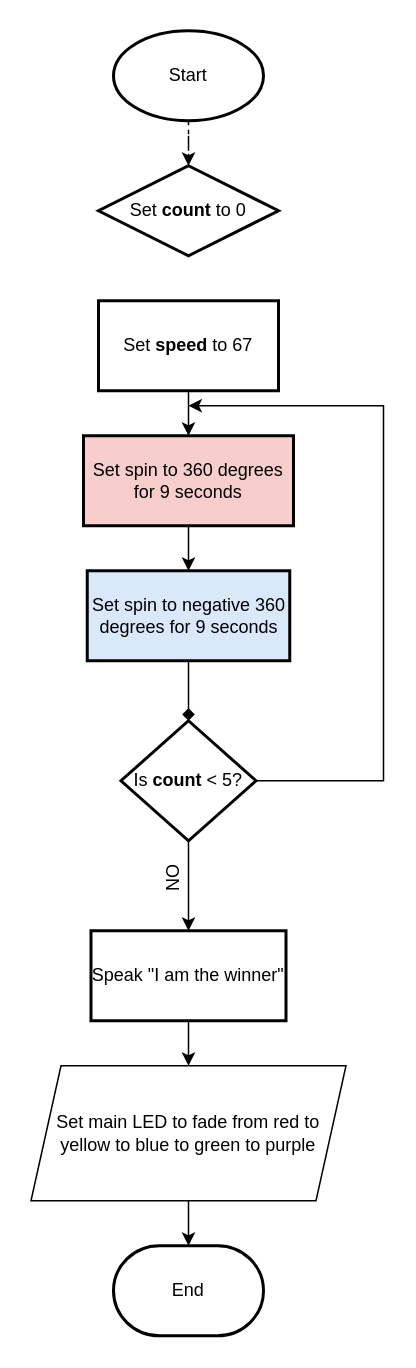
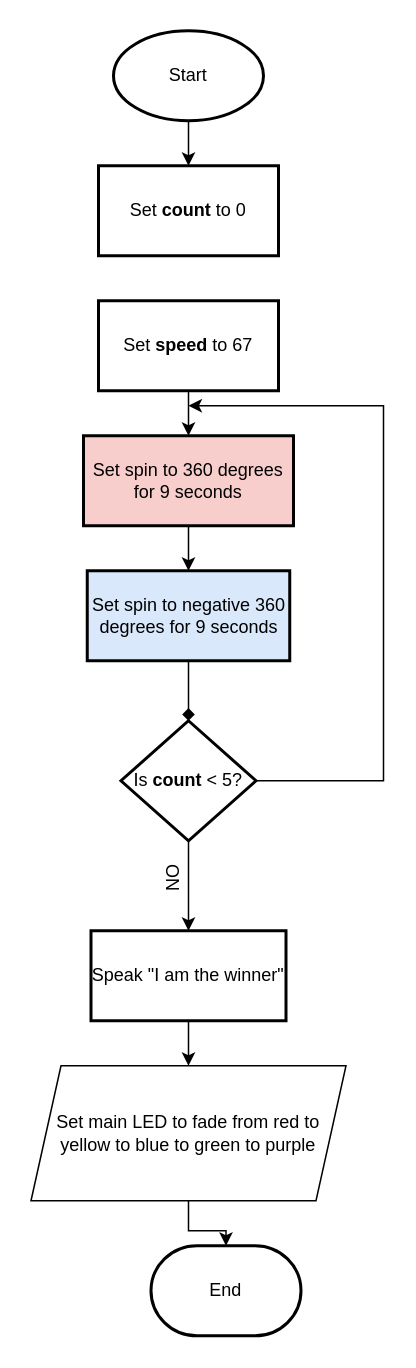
edge "Start" -> "Set count to 0": style dashed -> solid
node "Set count to 0": shape diamond -> rectangle
node "End": moved (188, 1291) -> (226, 1291)
